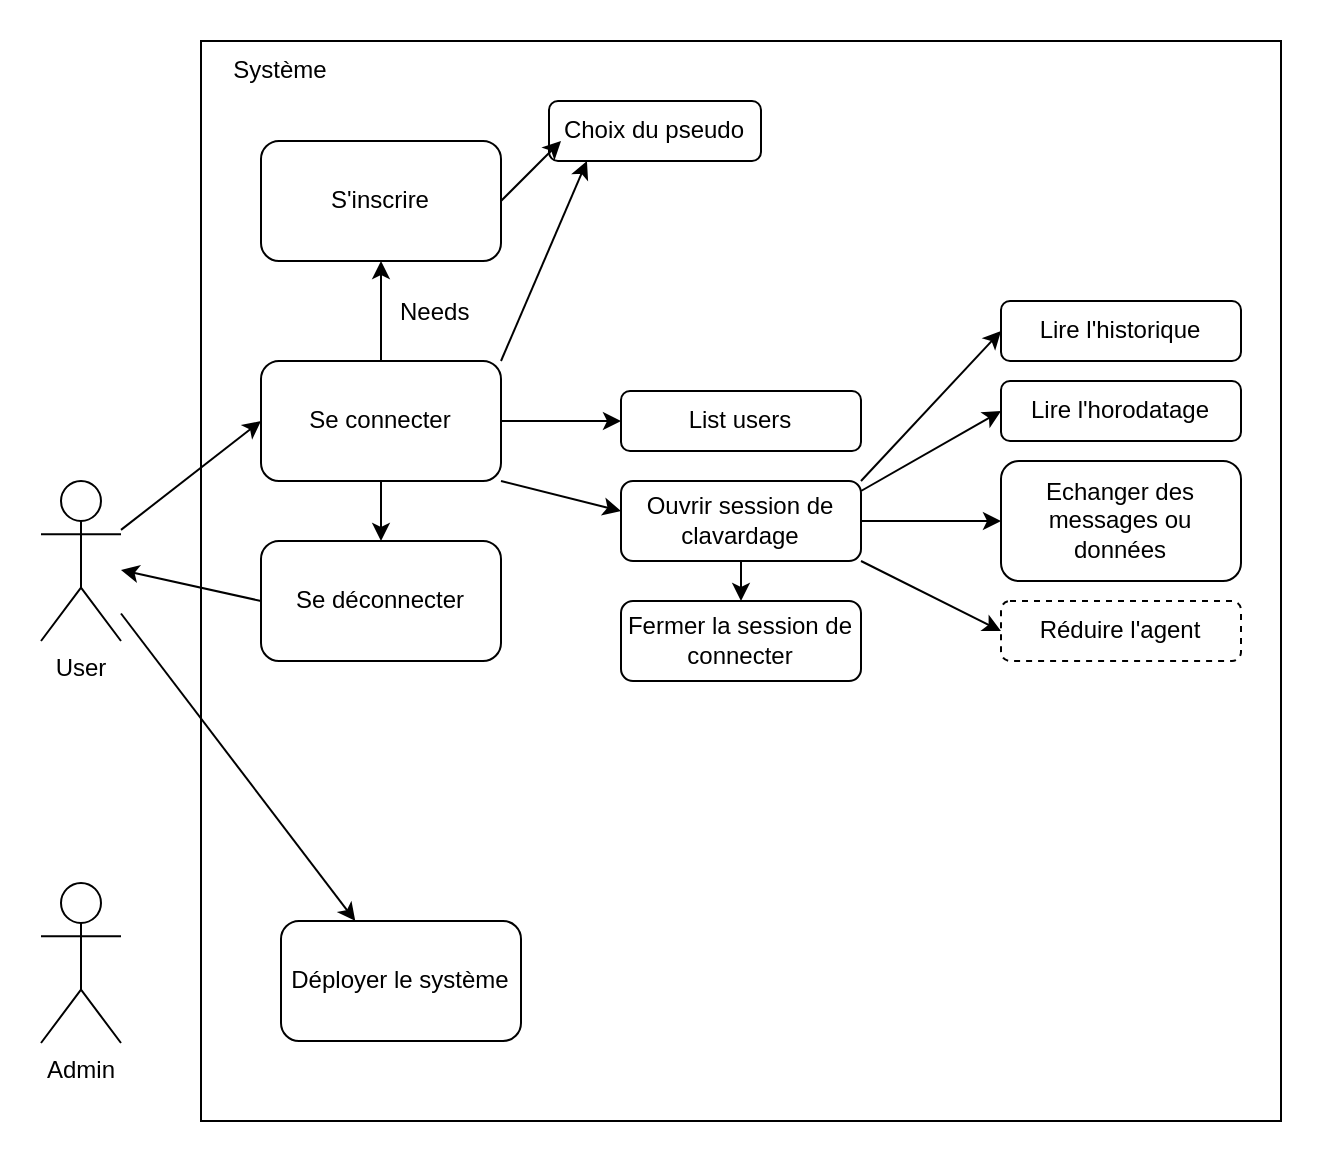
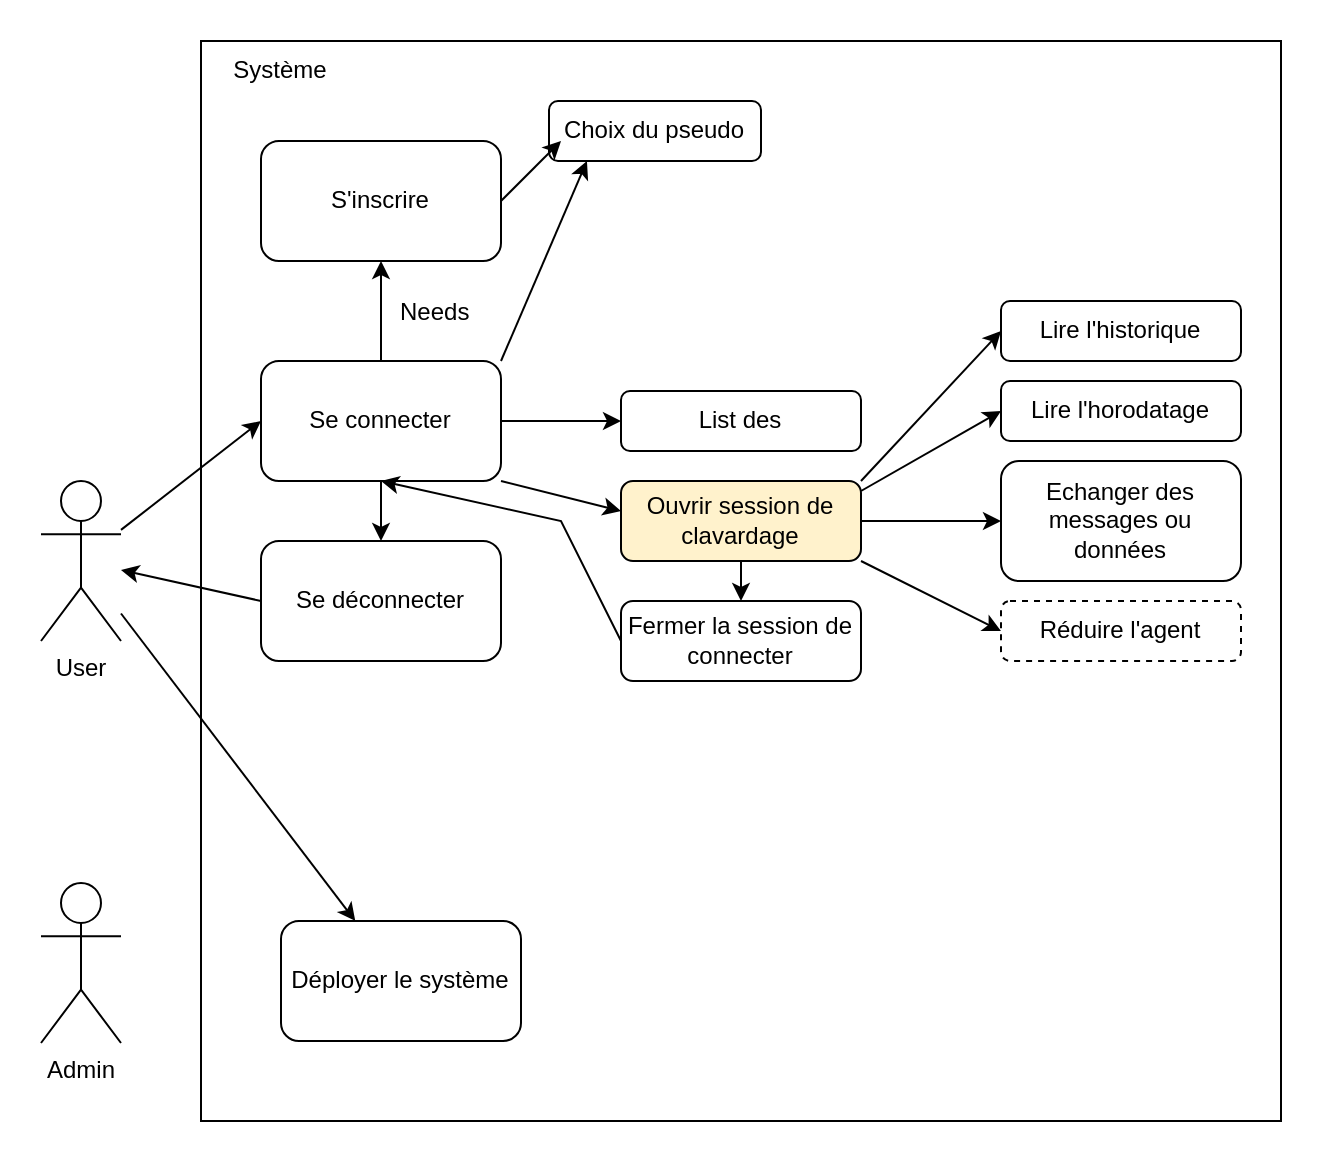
node "List users": label "List users" -> "List des"
edge "Fermer la session de connecter" -> "Se connecter": added
node "Ouvrir session de clavardage": fillcolor #ffffff -> #fff2cc
